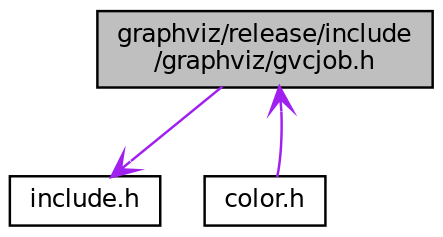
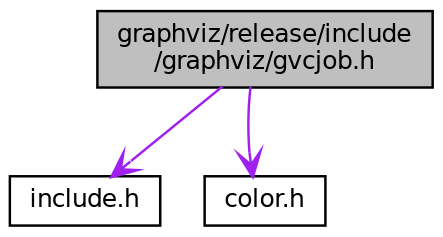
edge "color.h" -> "graphviz/release/include /graphviz/gvcjob.h": reversed
